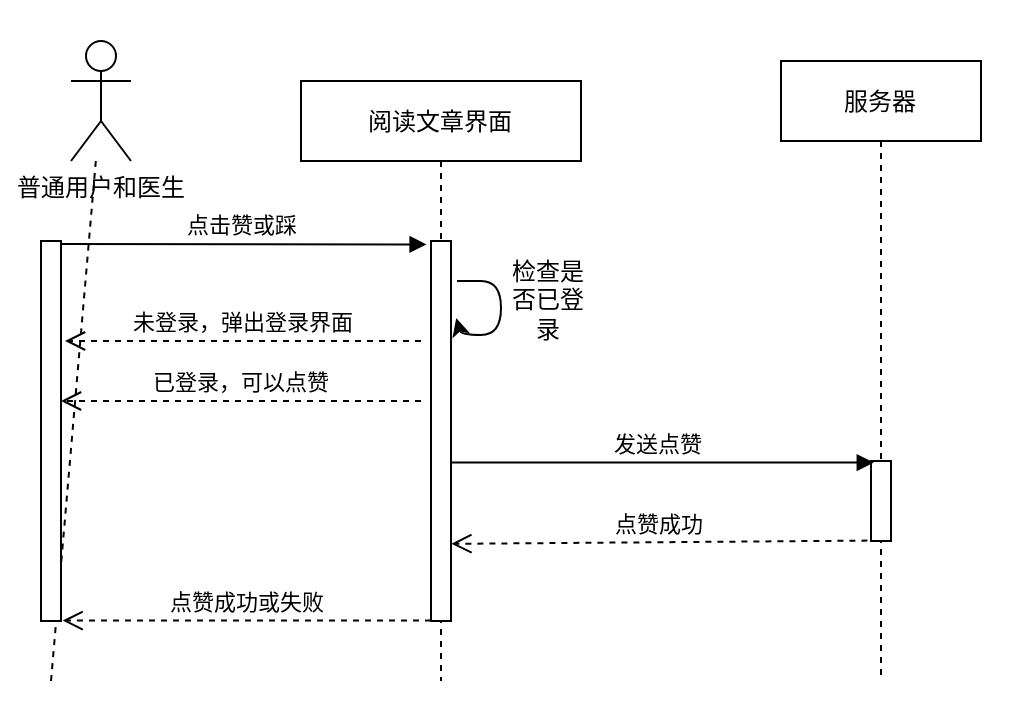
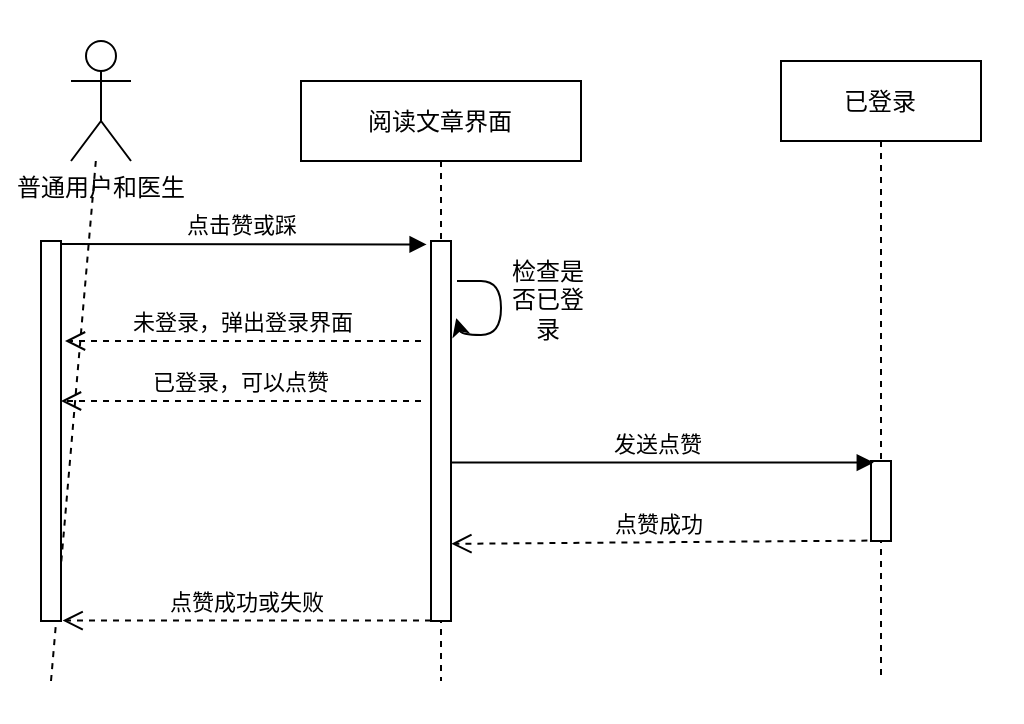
node "服务器": label "服务器" -> "已登录"
